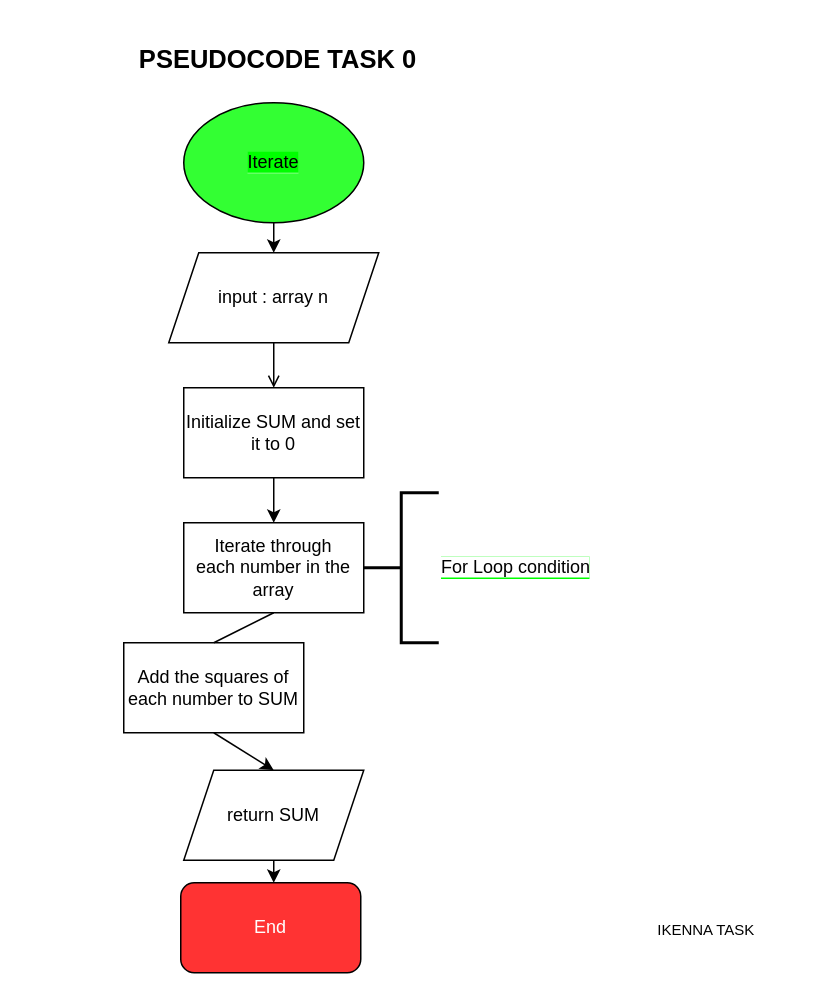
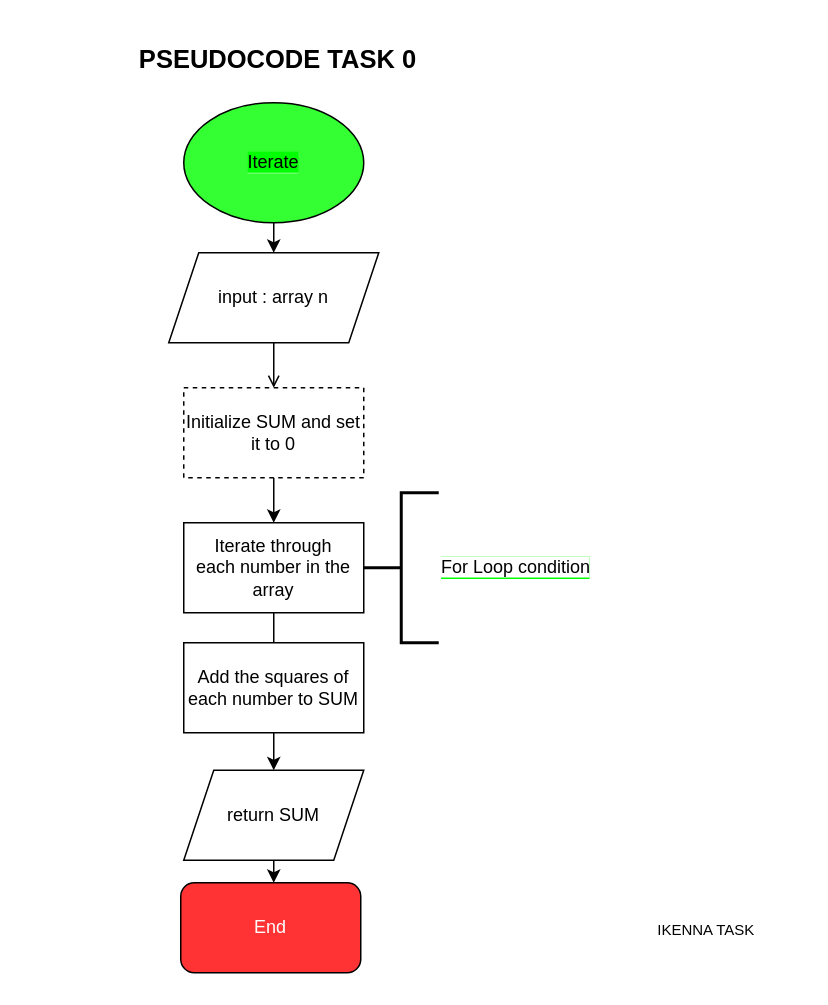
node "Initialize SUM and set it to 0": style solid -> dashed
node "Add the squares of each number to SUM": moved (214, 688) -> (274, 688)
